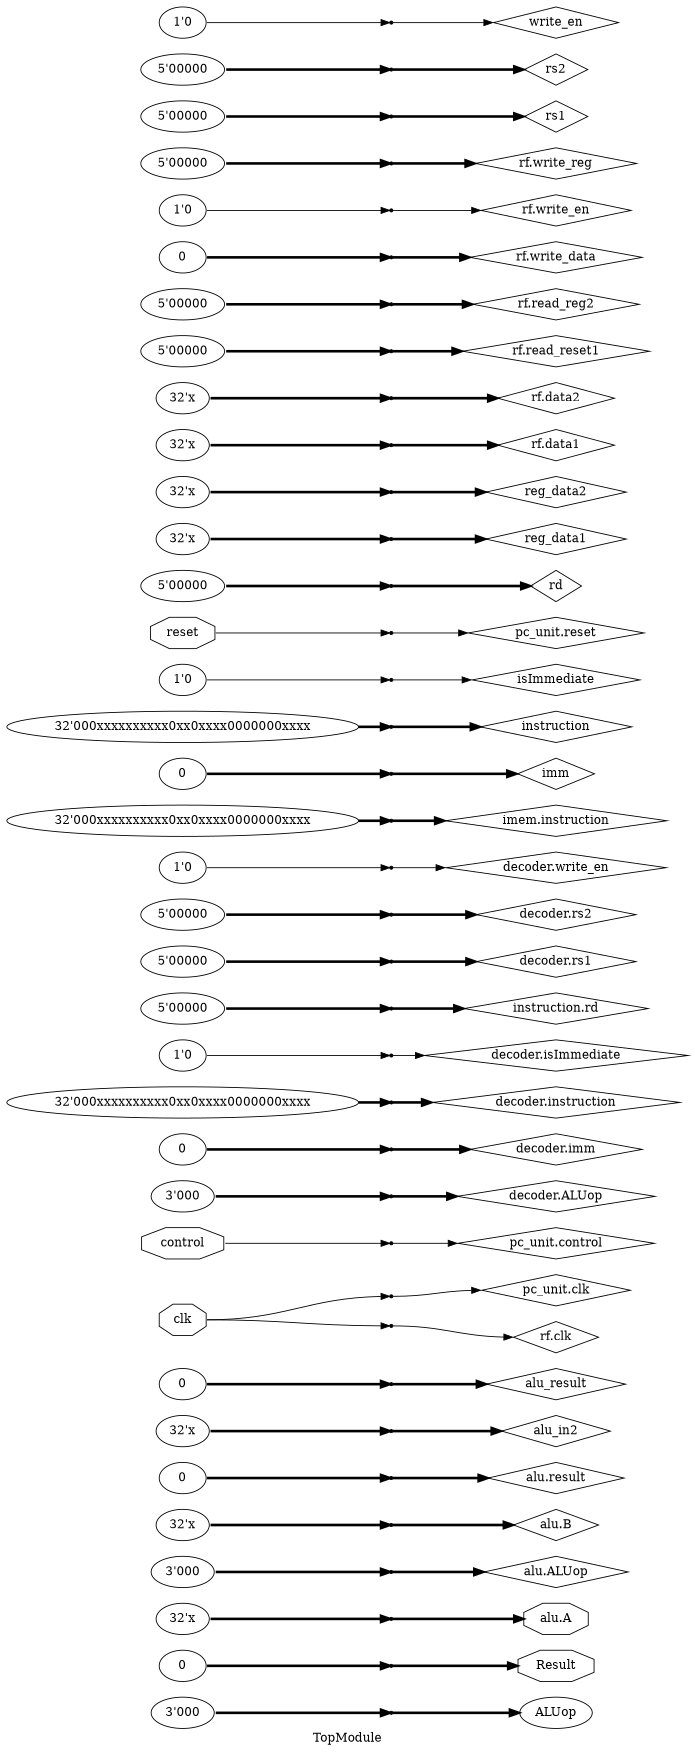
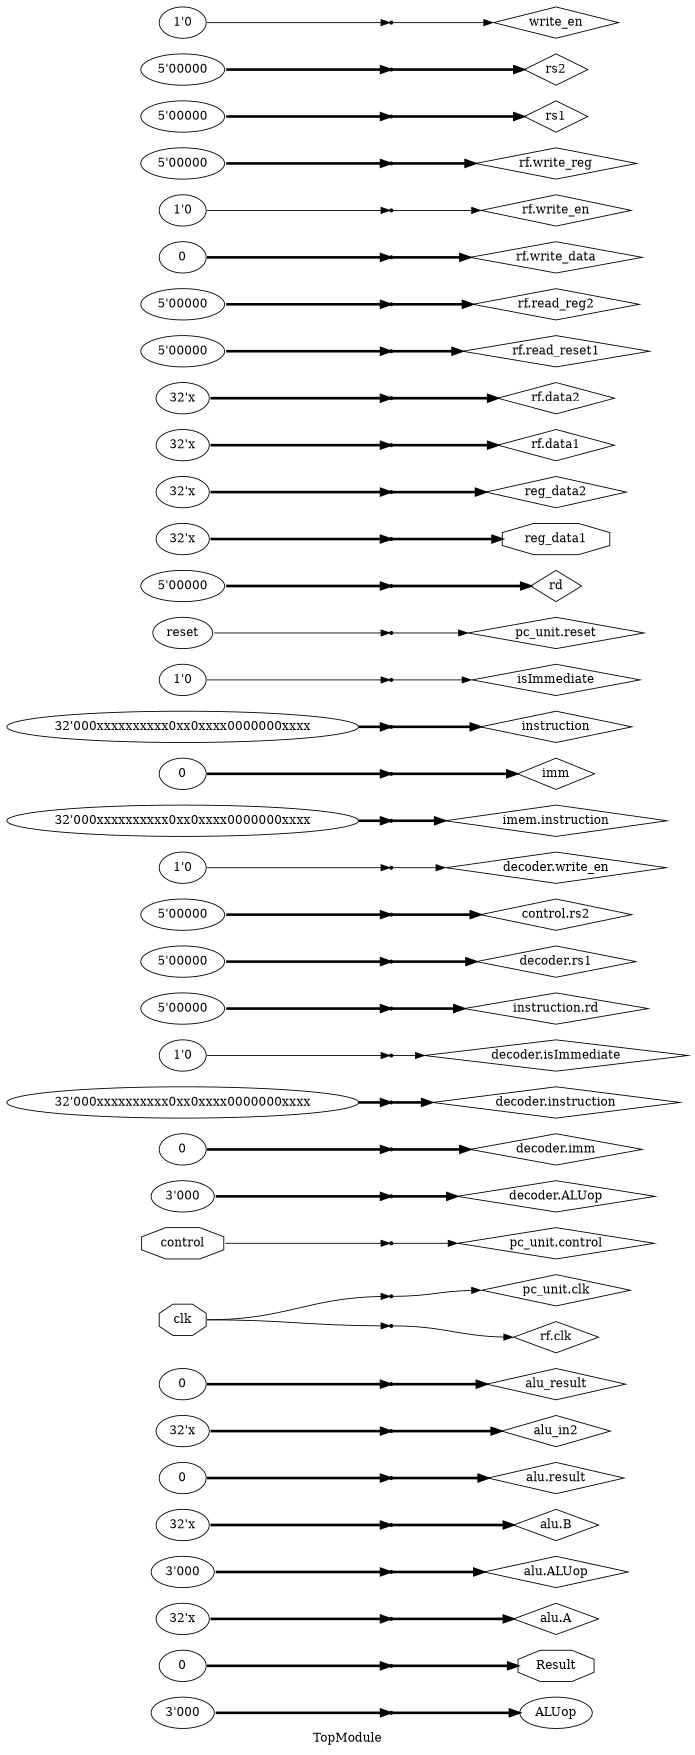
node "reg_data1": shape diamond -> octagon
node "reset": shape octagon -> ellipse
node "decoder.rs2": label "decoder.rs2" -> "control.rs2"
node "alu.A": shape octagon -> diamond
